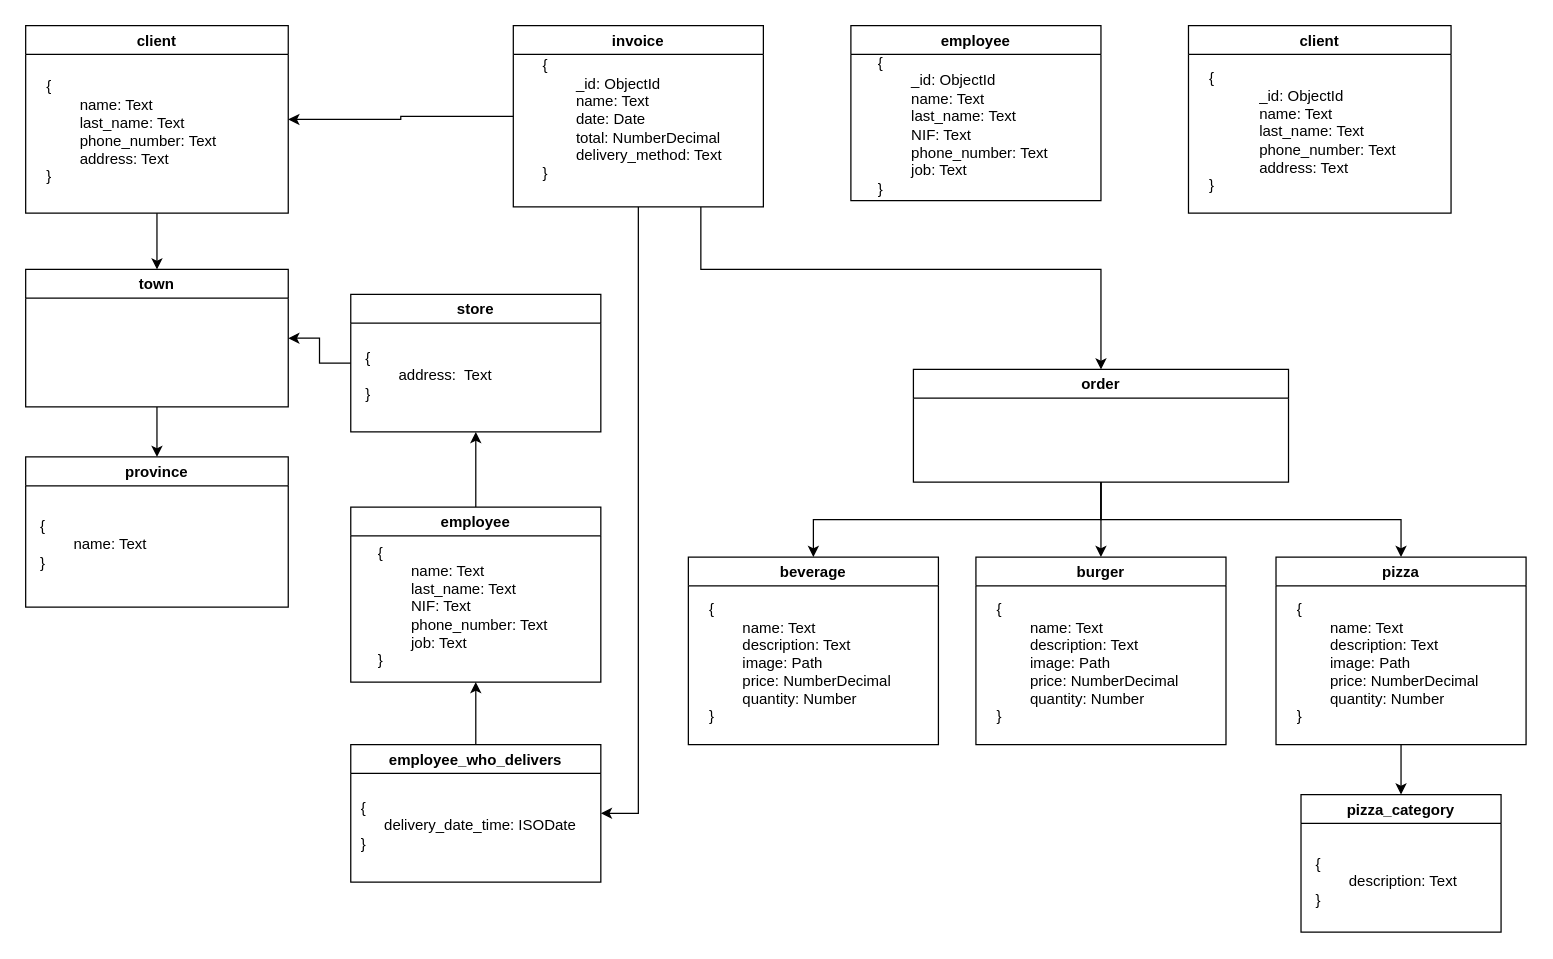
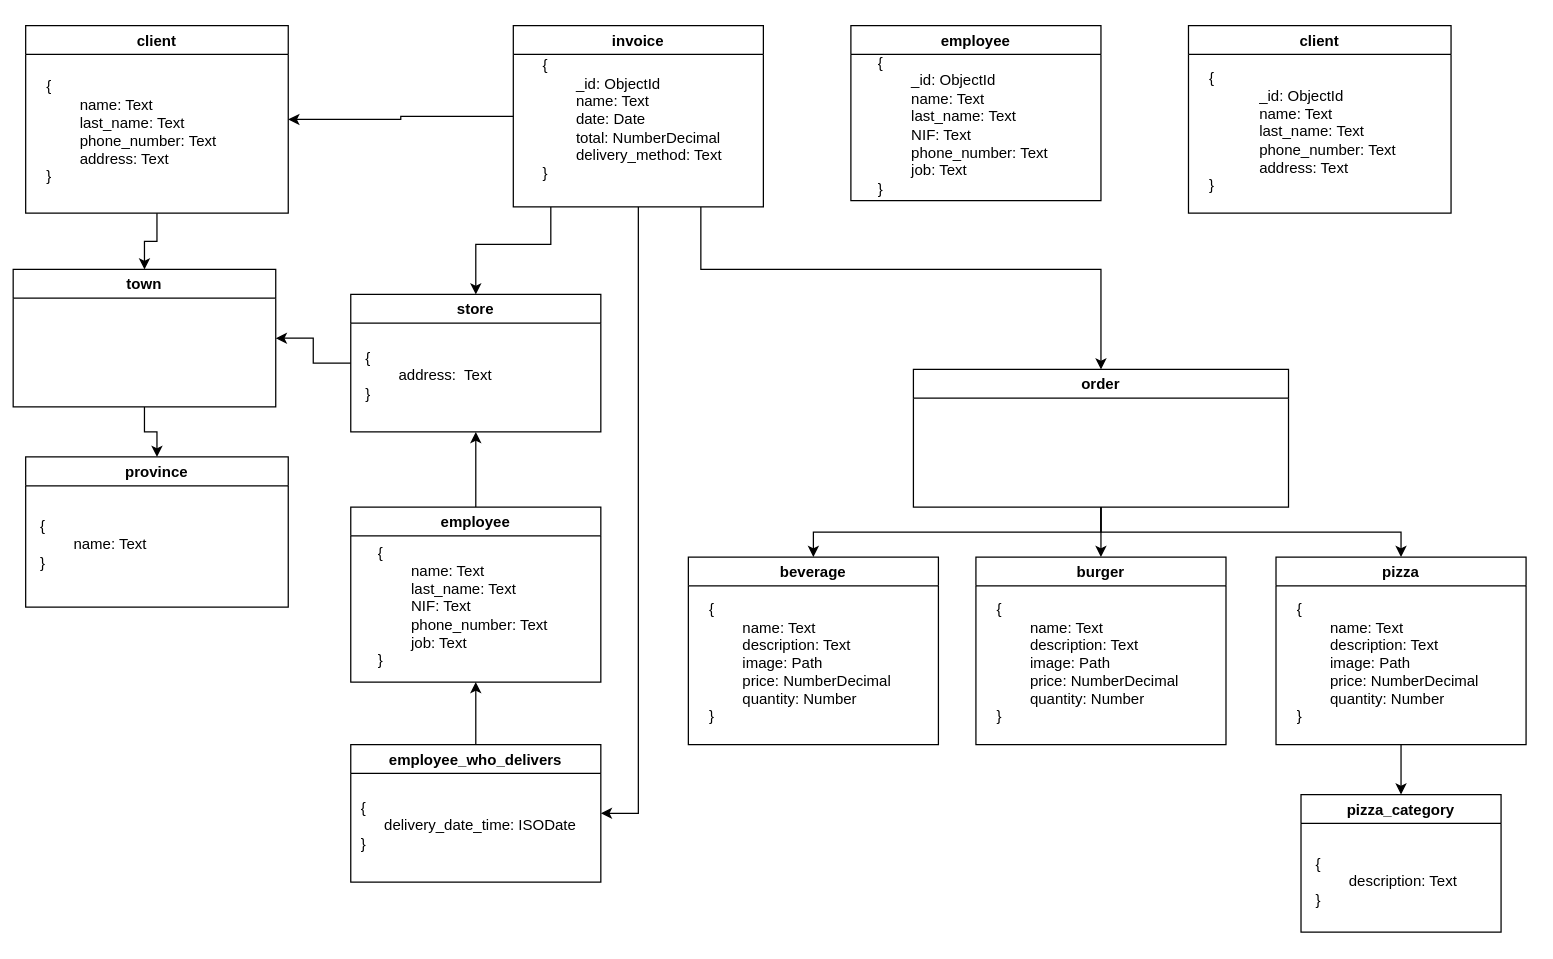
edge "invoice" -> "store": added
node "town": moved (157, 338) -> (144, 338)
node "order": size 375x113 -> 375x138
